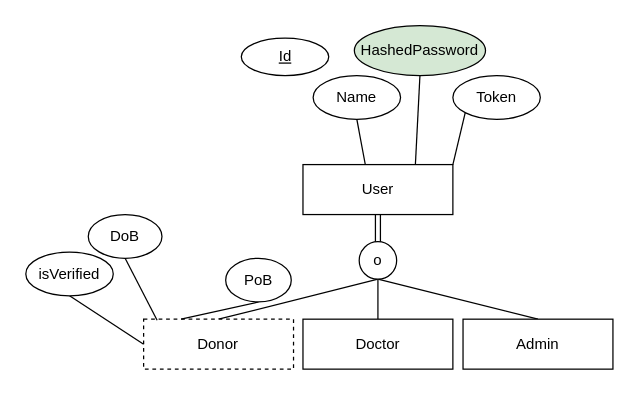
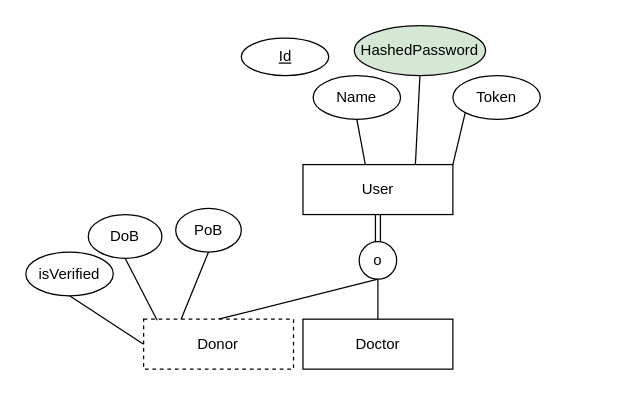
node "PoB": moved (258, 280) -> (208, 230)
edge "o" -- "Admin": removed
node "Admin": removed
